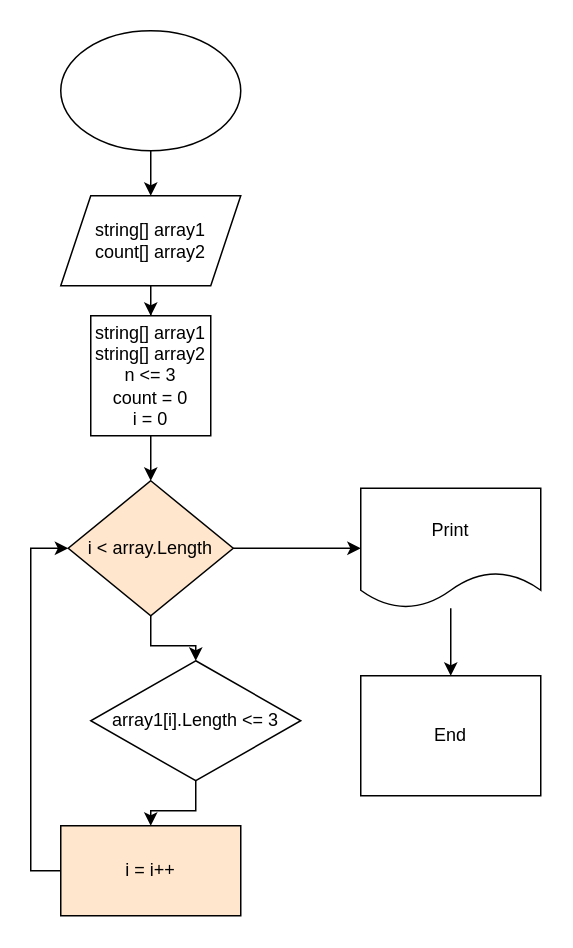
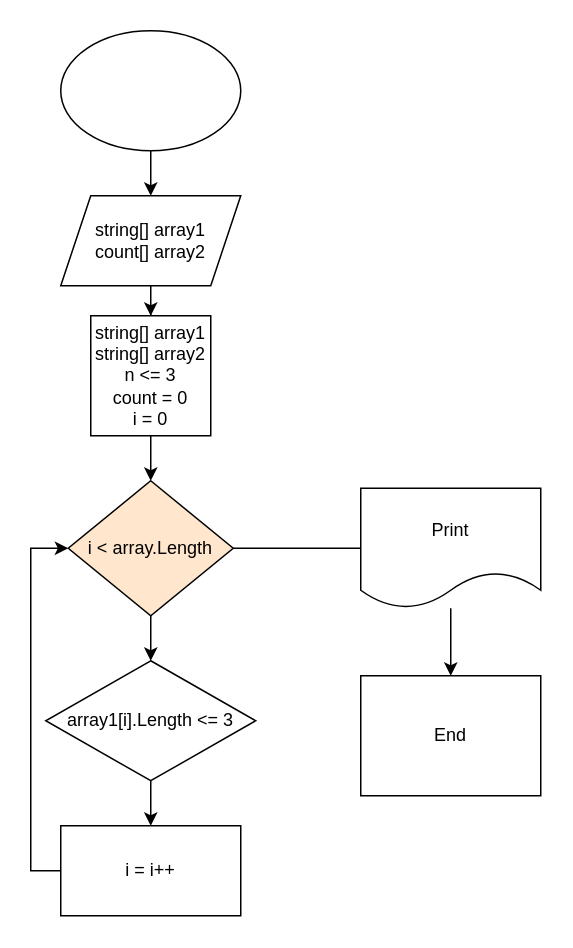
edge "i < array.Length" -> "Print": arrowhead classic -> none
node "array1[i].Length <= 3": moved (196, 721) -> (151, 721)
node "i = i++": fillcolor #ffe6cc -> #ffffff
